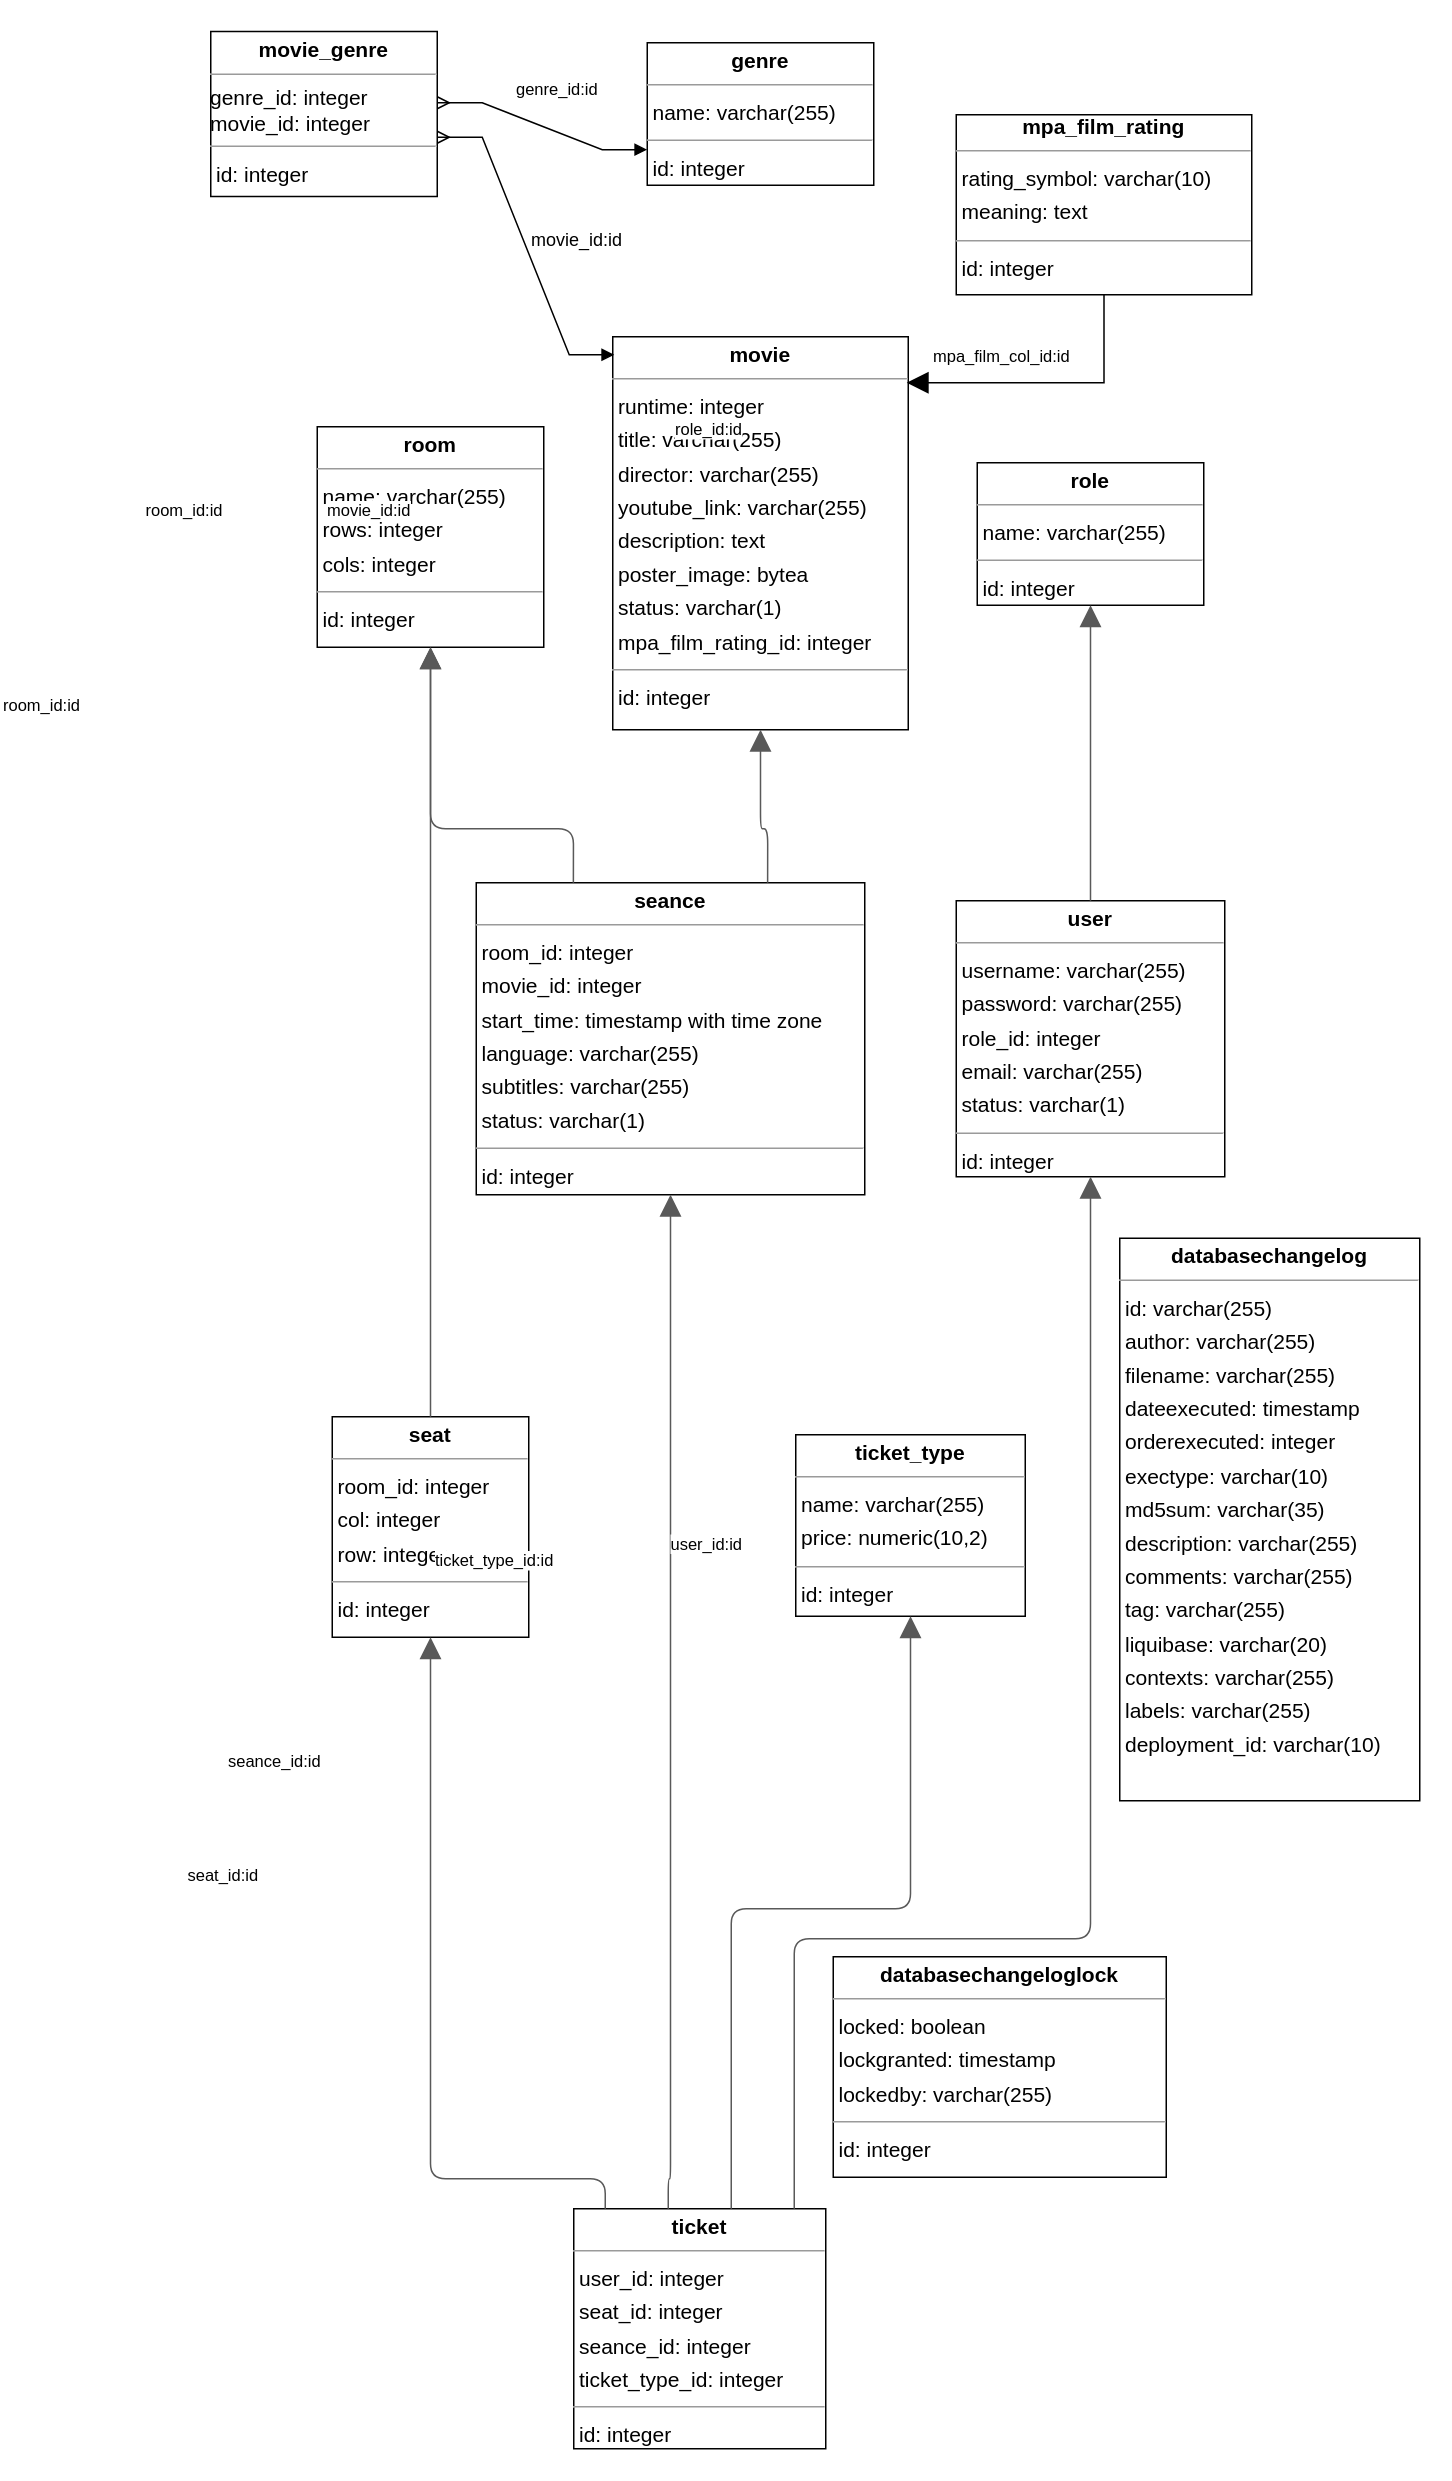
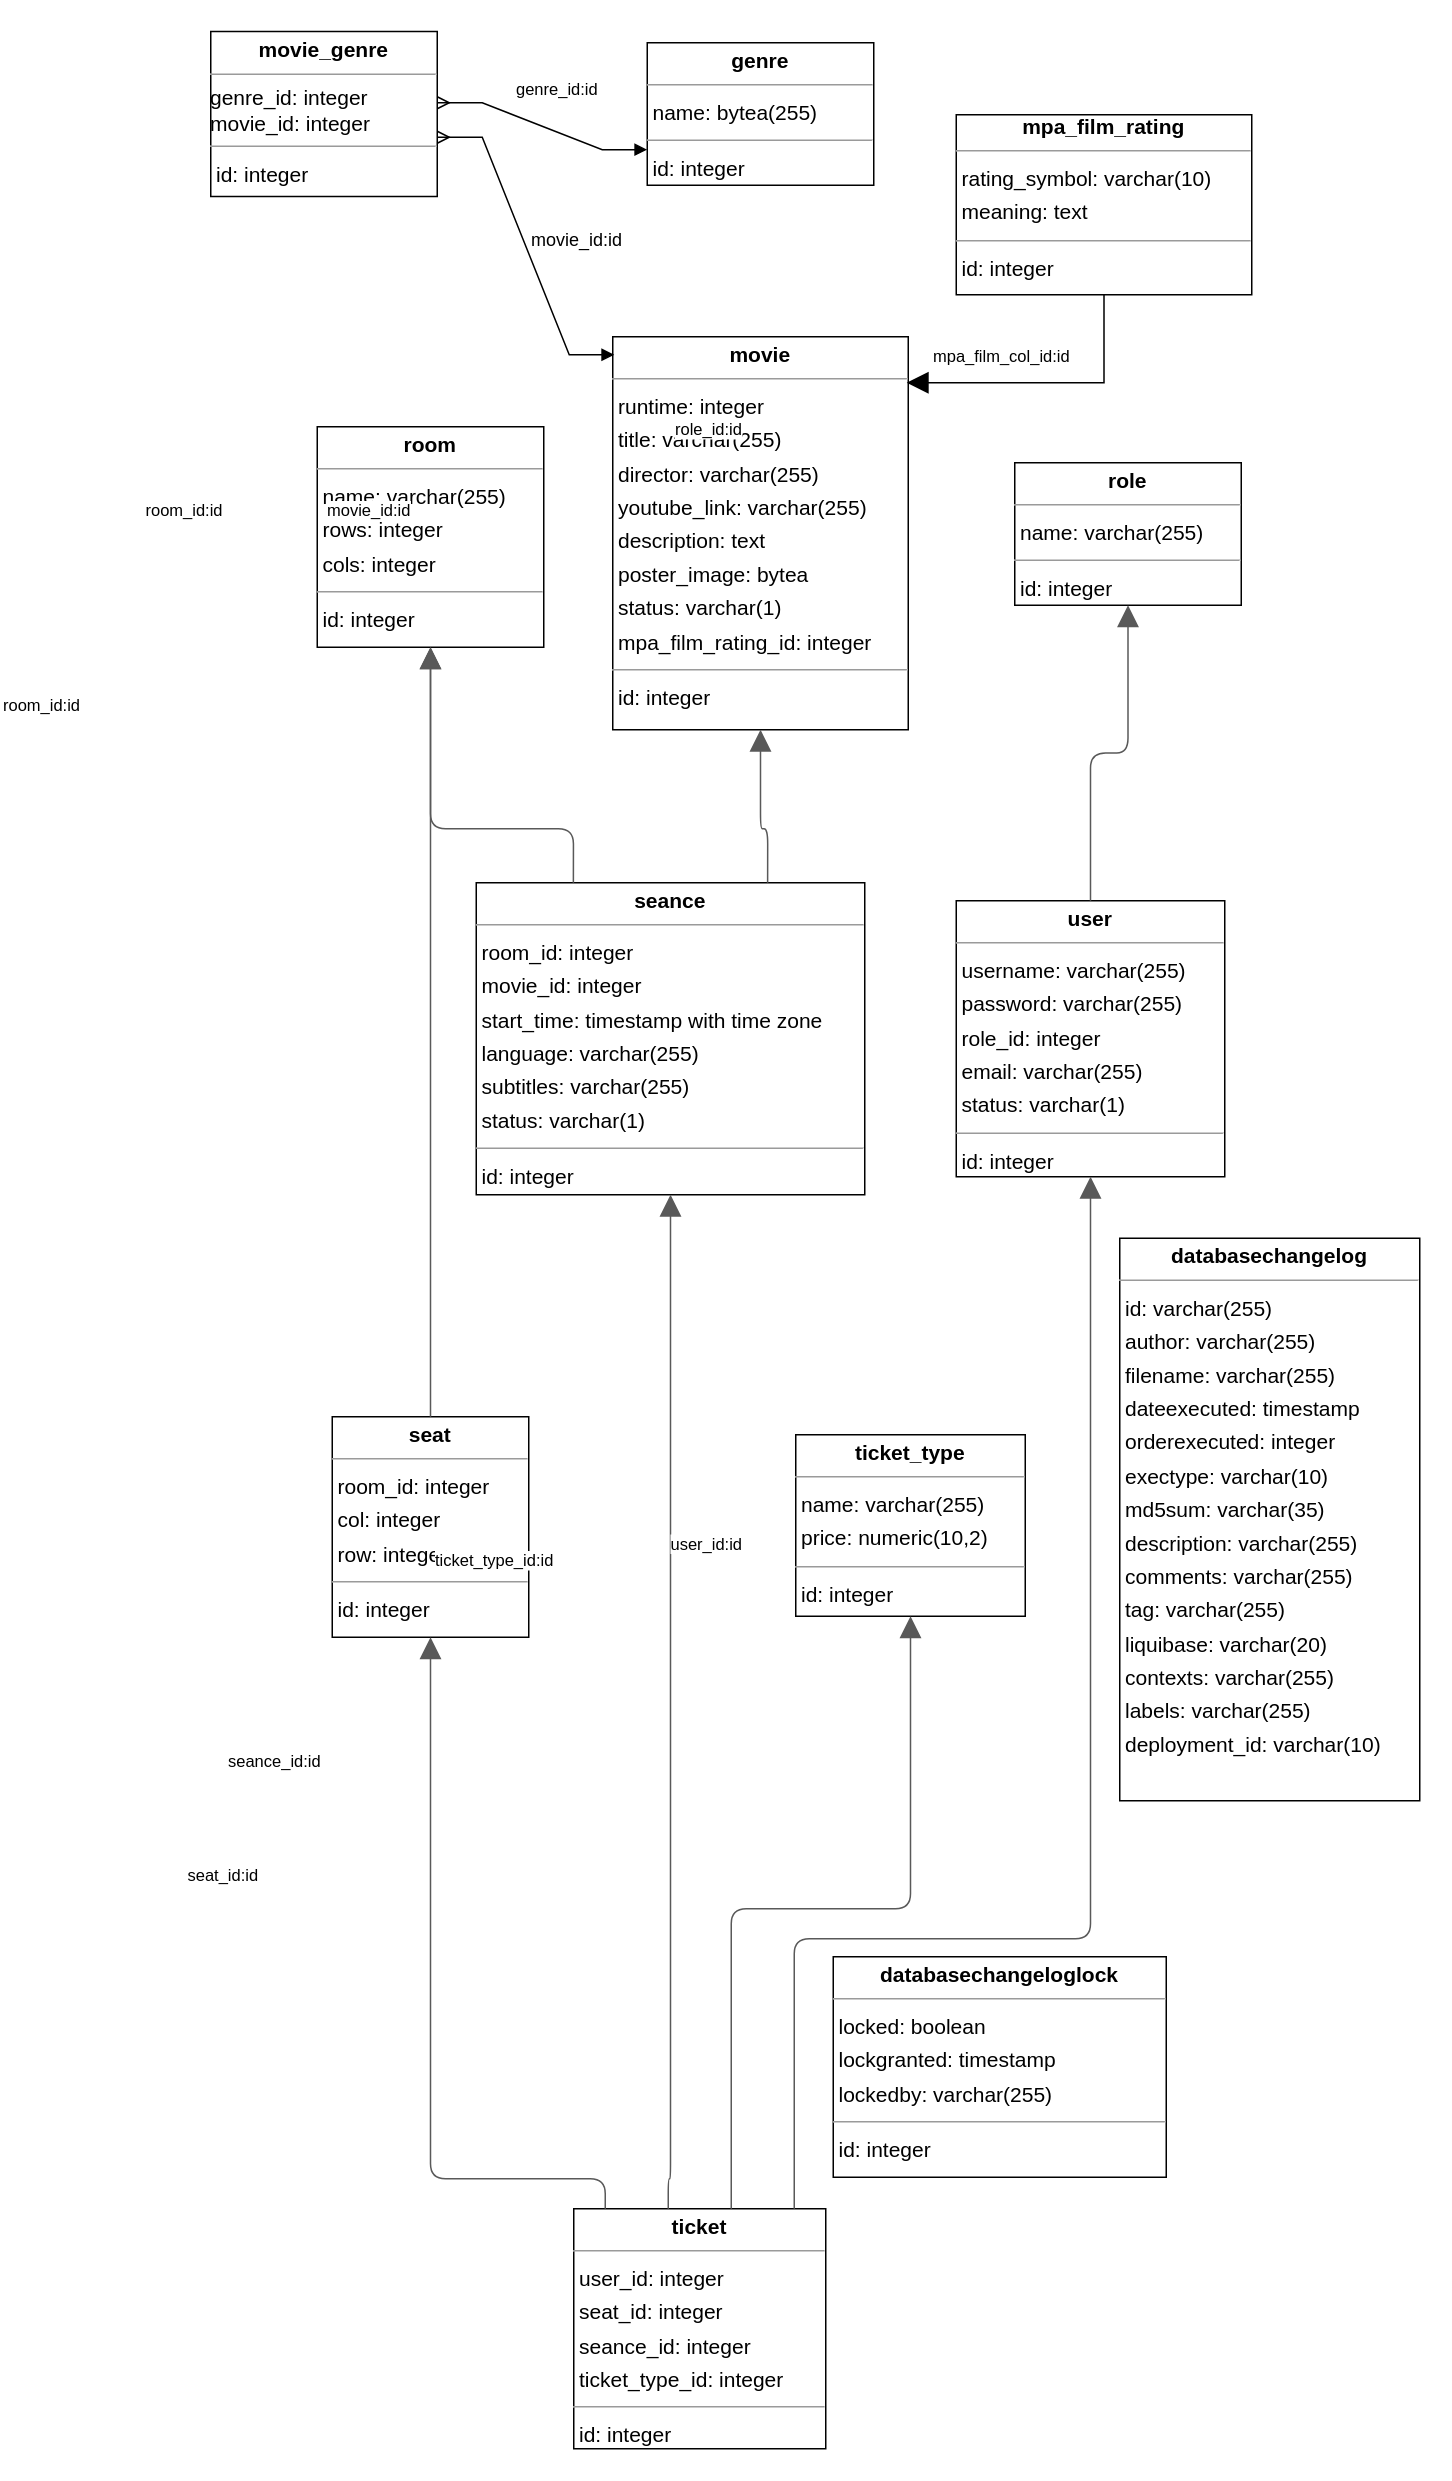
node "genre name: varchar(255) id: integer": label "genre name: varchar(255) id: integer" -> "genre name: bytea(255) id: integer"
node "role name: varchar(255) id: integer": moved (1091, 534) -> (1128, 534)
